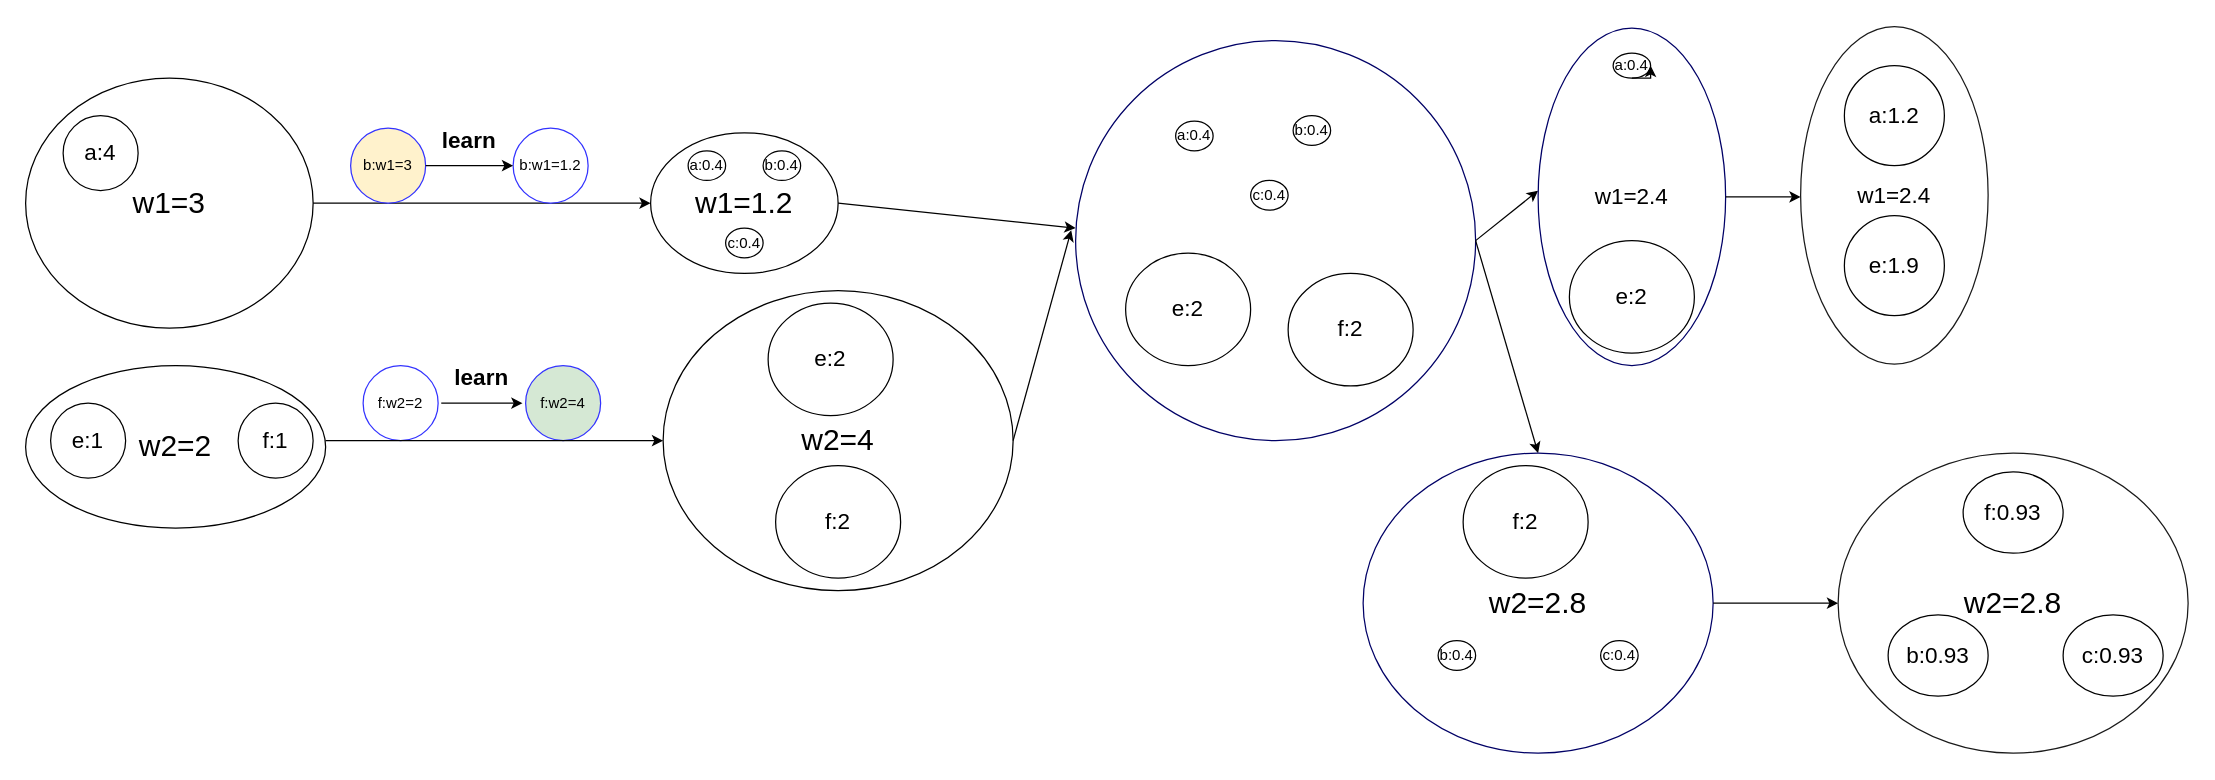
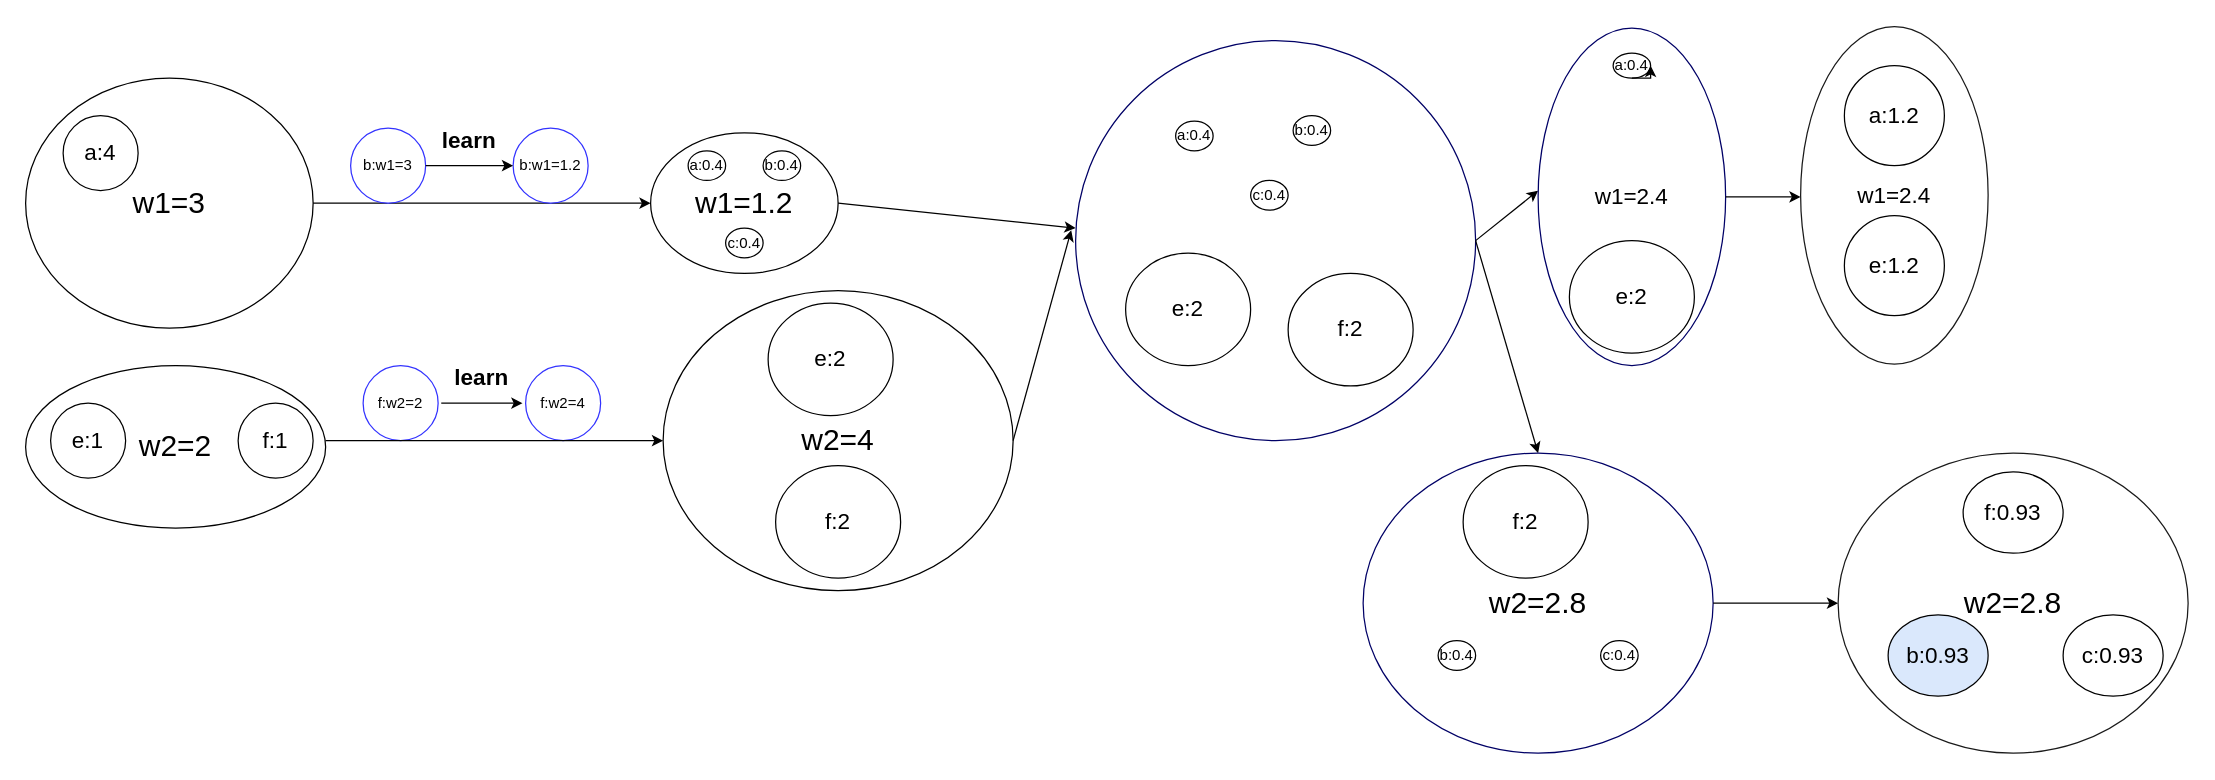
node "b:w1=3": fillcolor #fff2cc -> #ffffff
node "e:1.9": label "e:1.9" -> "e:1.2"
node "f:w2=4": fillcolor #d5e8d4 -> #ffffff
node "b:0.93": fillcolor #ffffff -> #dae8fc
